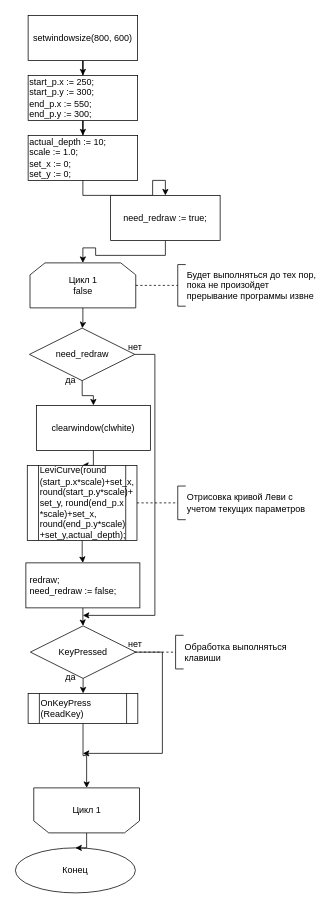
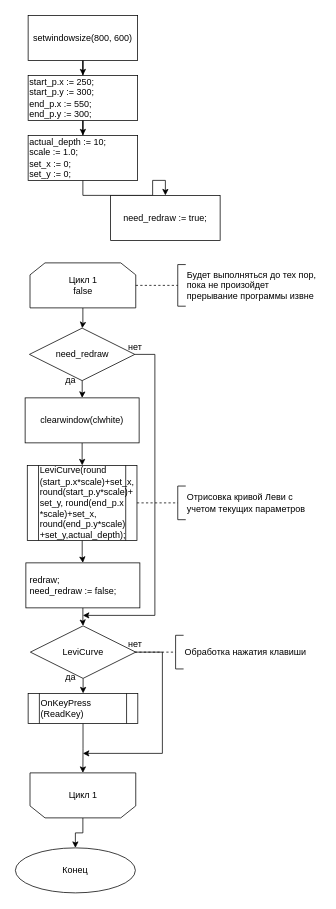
edge "need_redraw := true;" -> "Цикл 1 false": removed
node "clearwindow(clwhite)": moved (93, 428) -> (82, 420)
node "KeyPressed": label "KeyPressed" -> "LeviCurve"
node "Обработка выполняться клавиши": label "Обработка выполняться клавиши" -> "Обработка нажатия клавиши"
node "Цикл 1": moved (87, 810) -> (83, 795)
